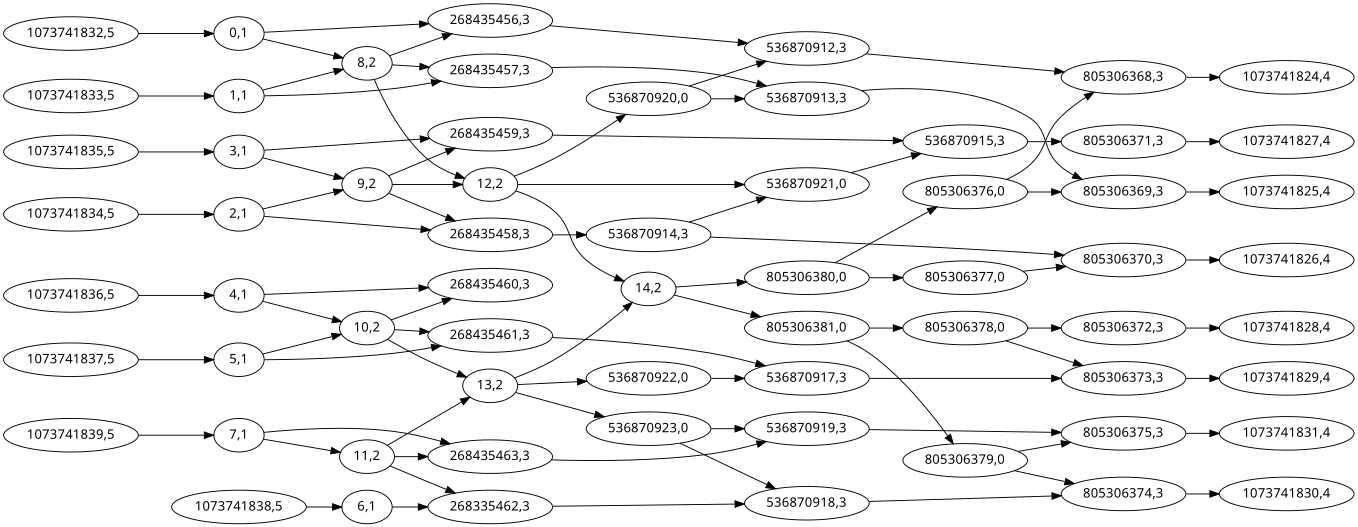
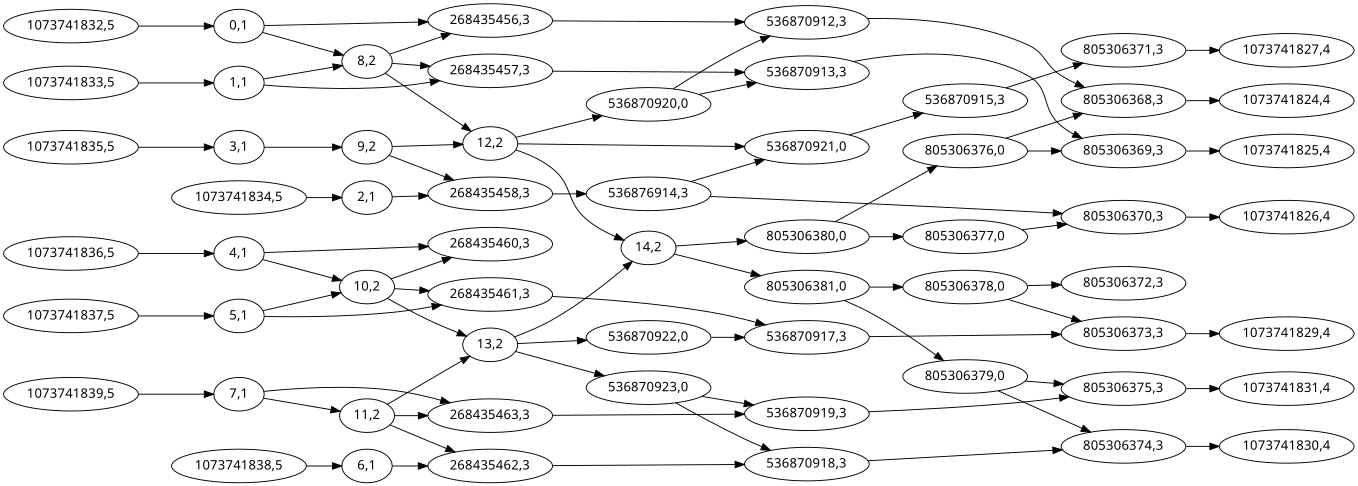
node "268435459,3": removed
edge "2,1" -> "9,2": removed
node "536870914,3": label "536870914,3" -> "536876914,3"
node "1073741828,4": removed
node "268335462,3": label "268335462,3" -> "268435462,3"
